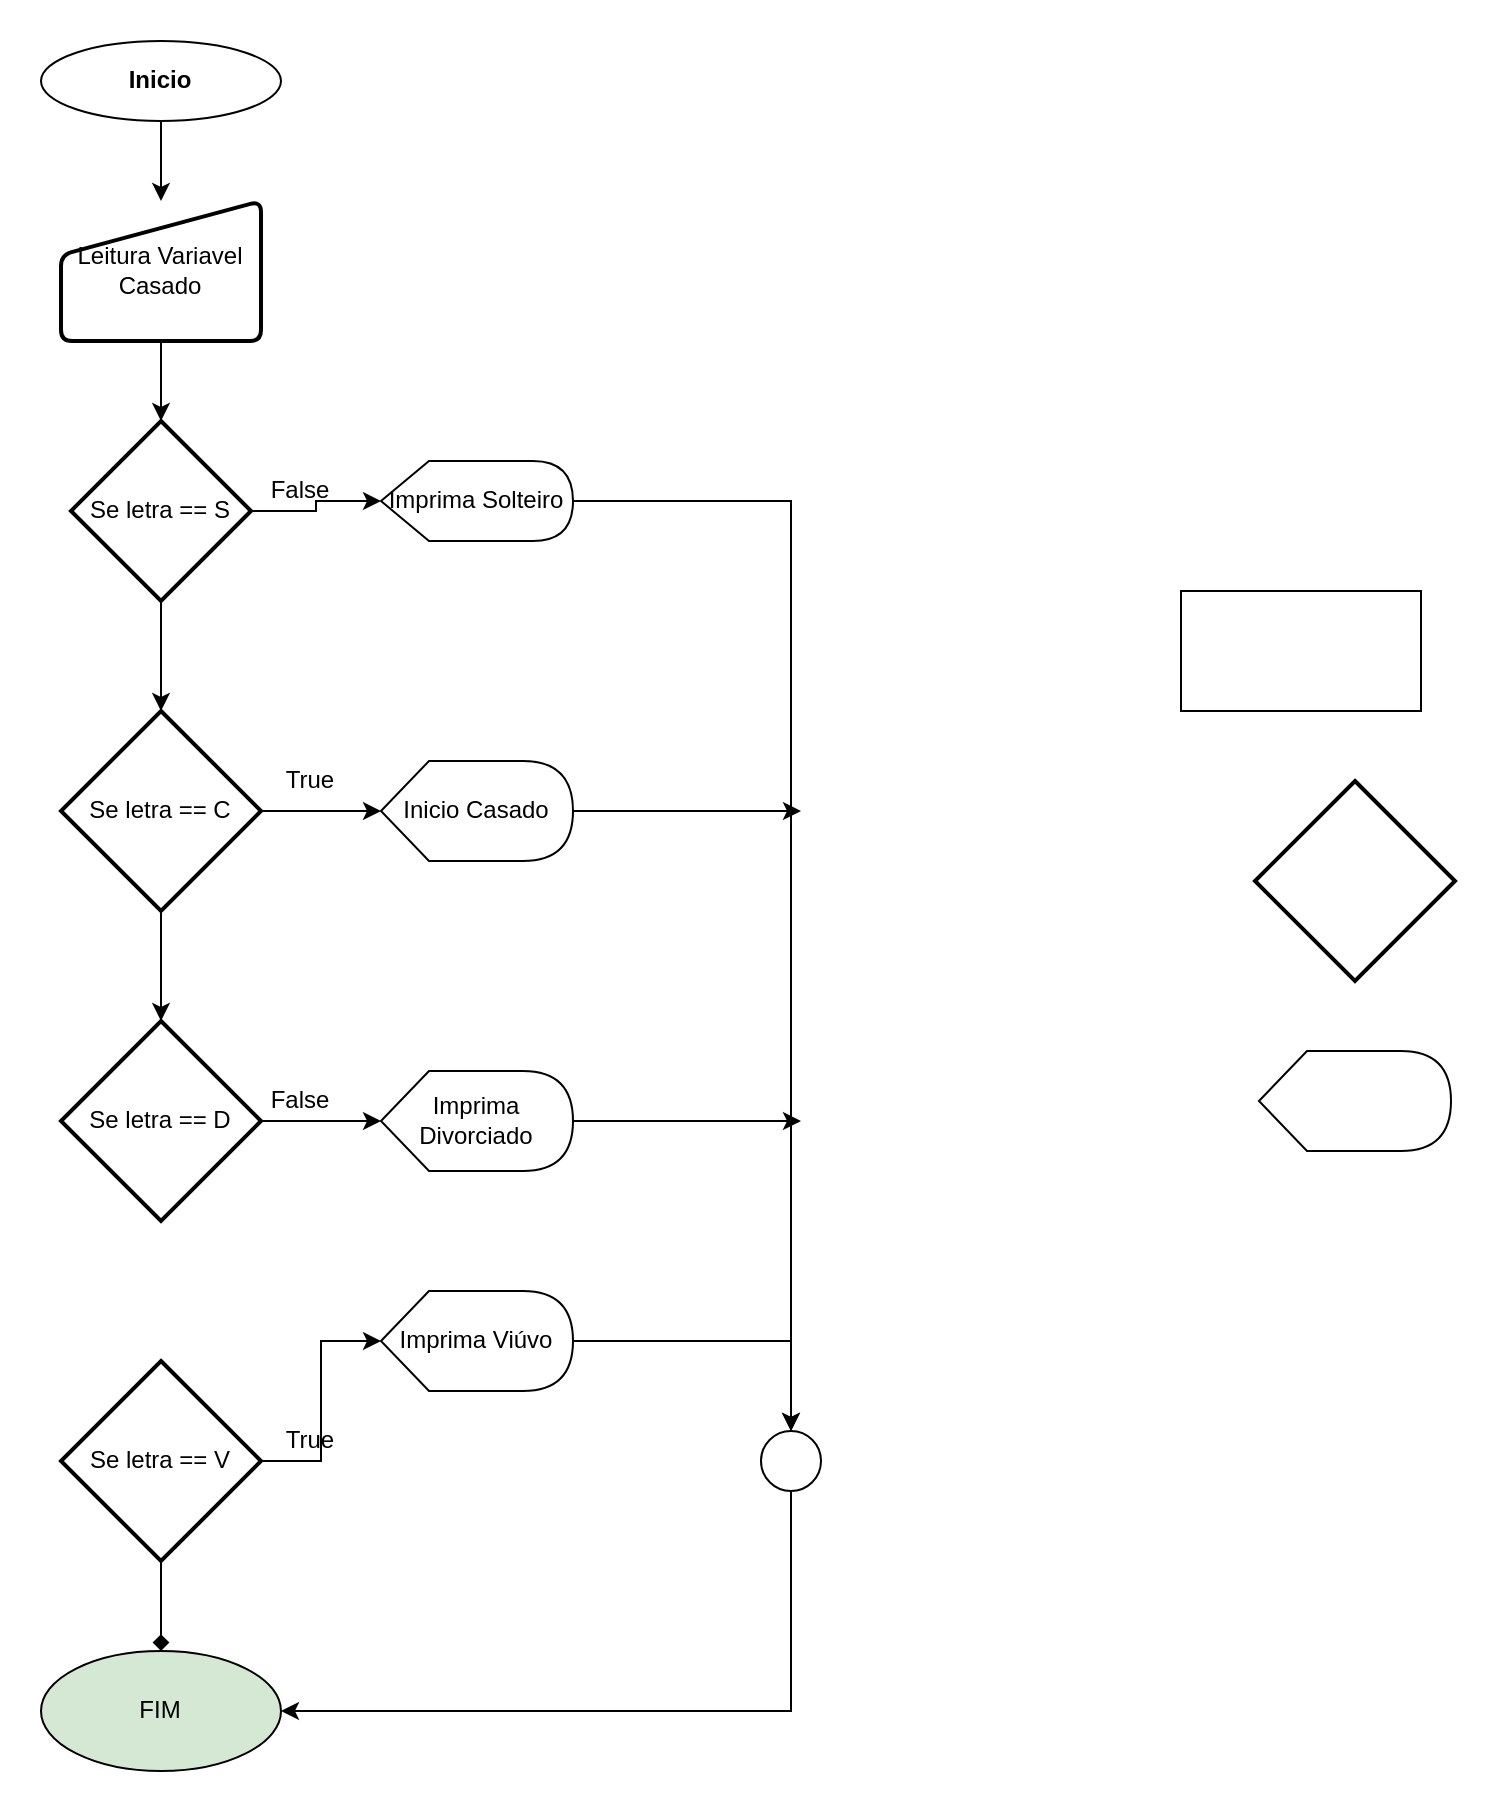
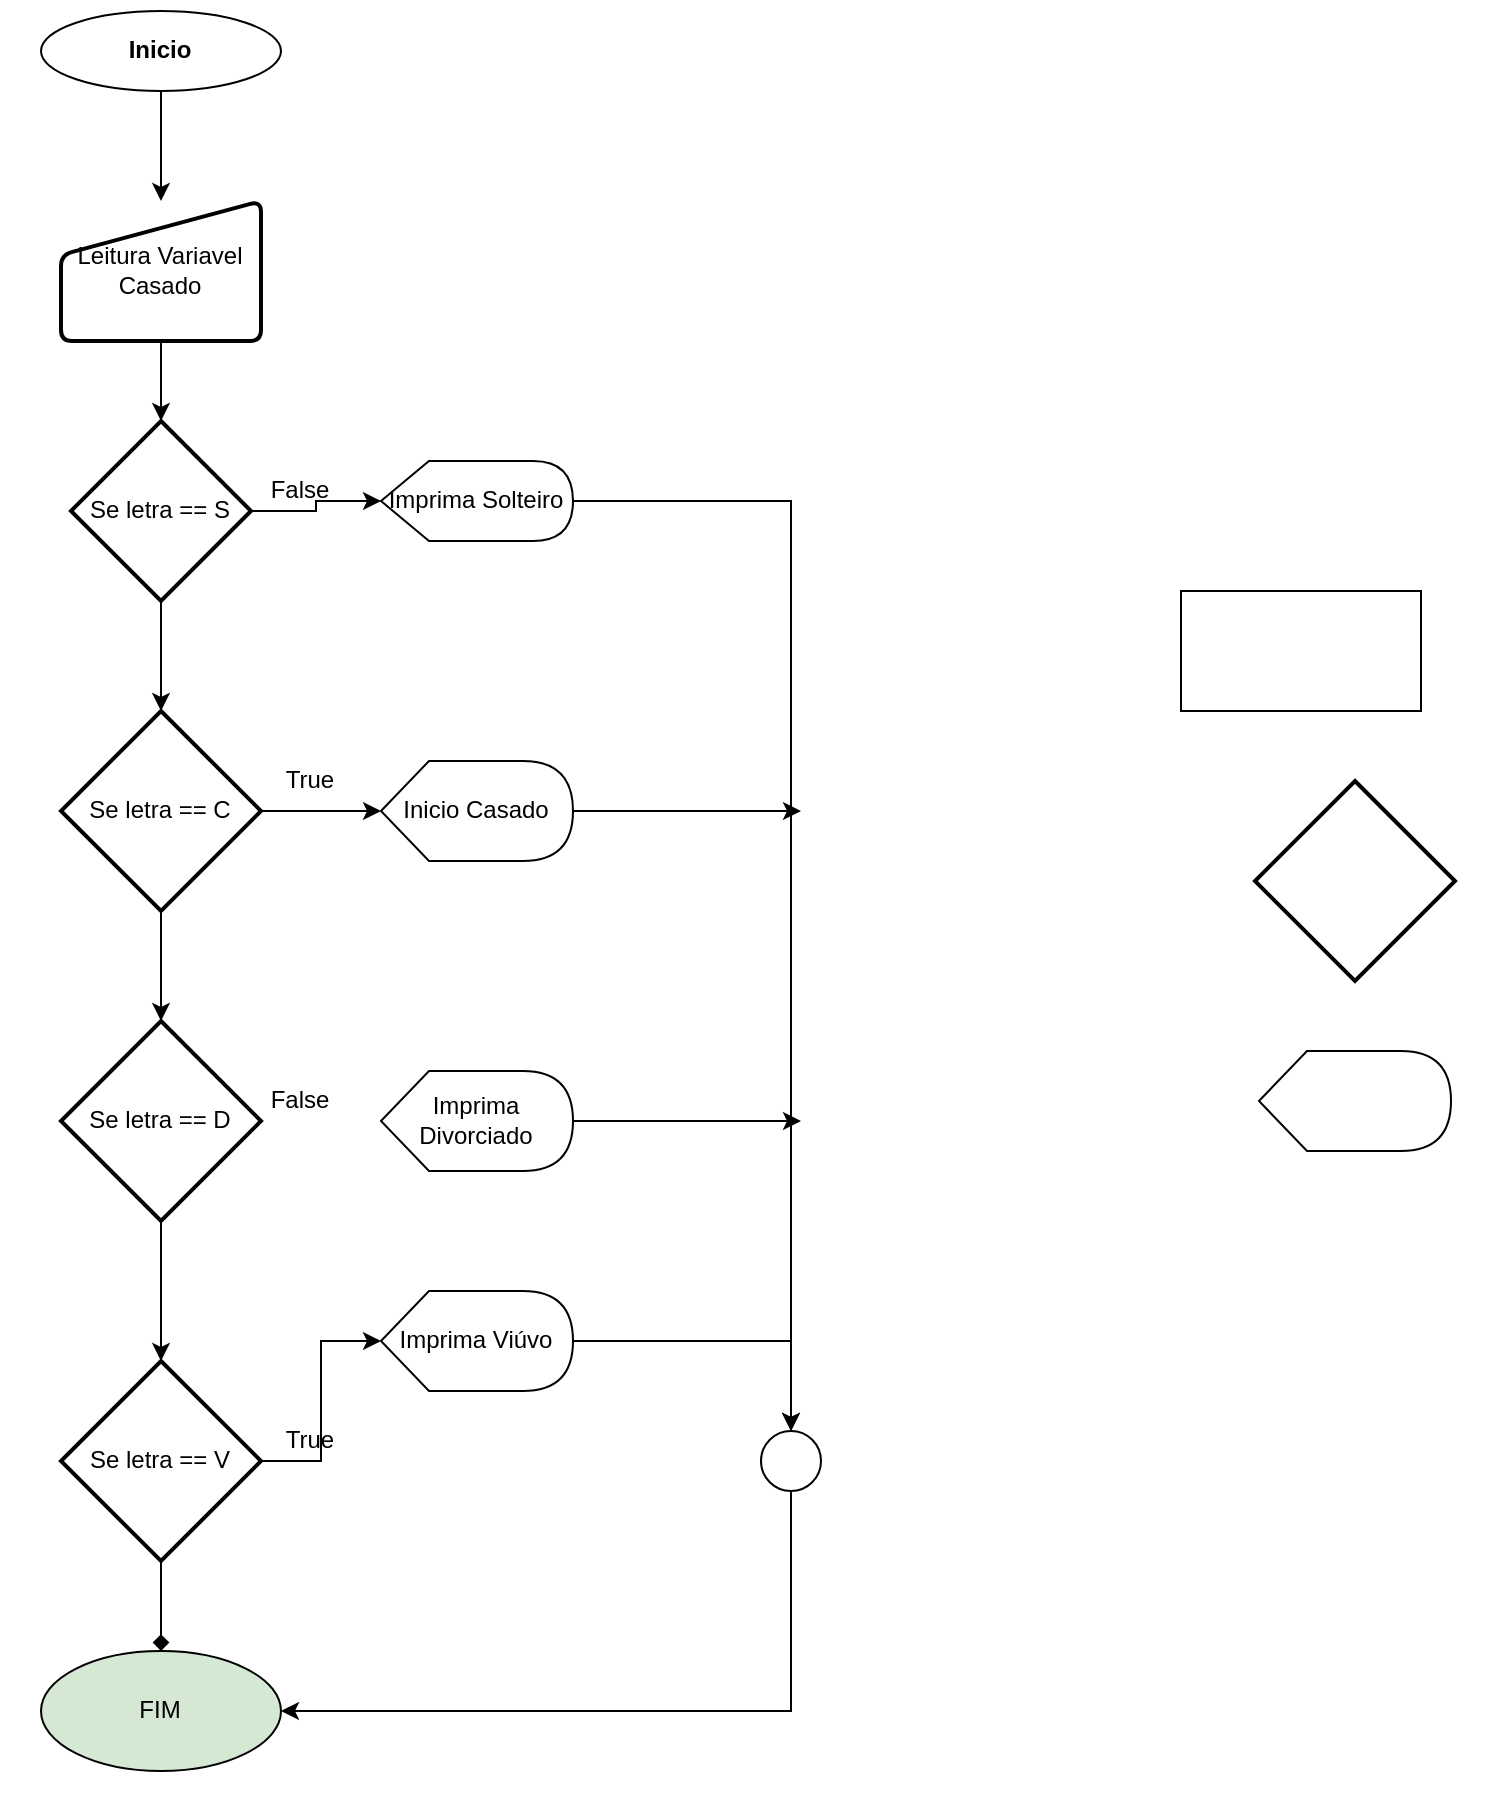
node "Inicio": moved (161, 81) -> (161, 51)
edge "Se letra == D" -> "Imprima Divorciado": removed
edge "Se letra == D" -> "Se letra == V": added
